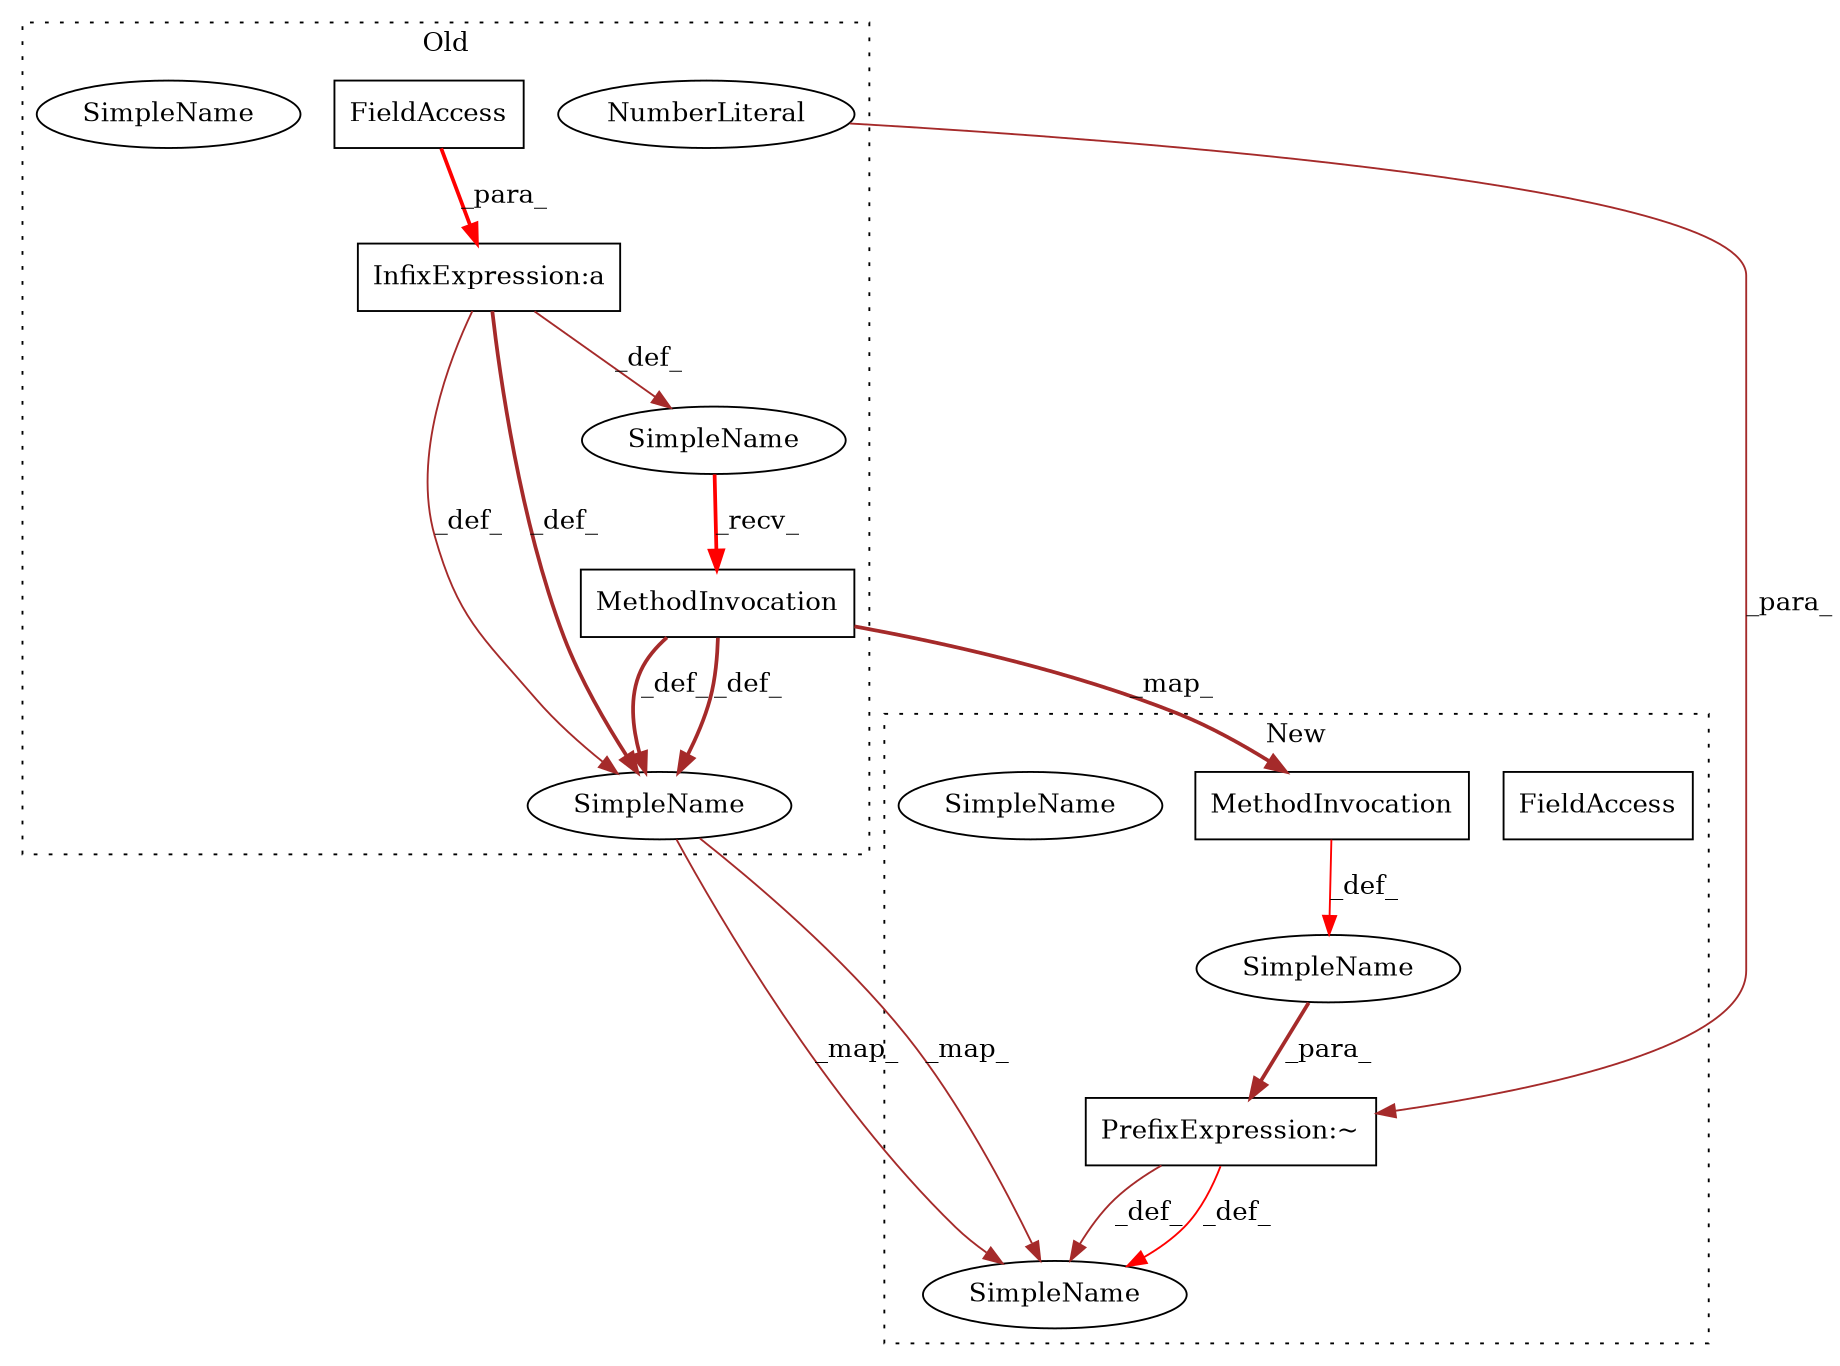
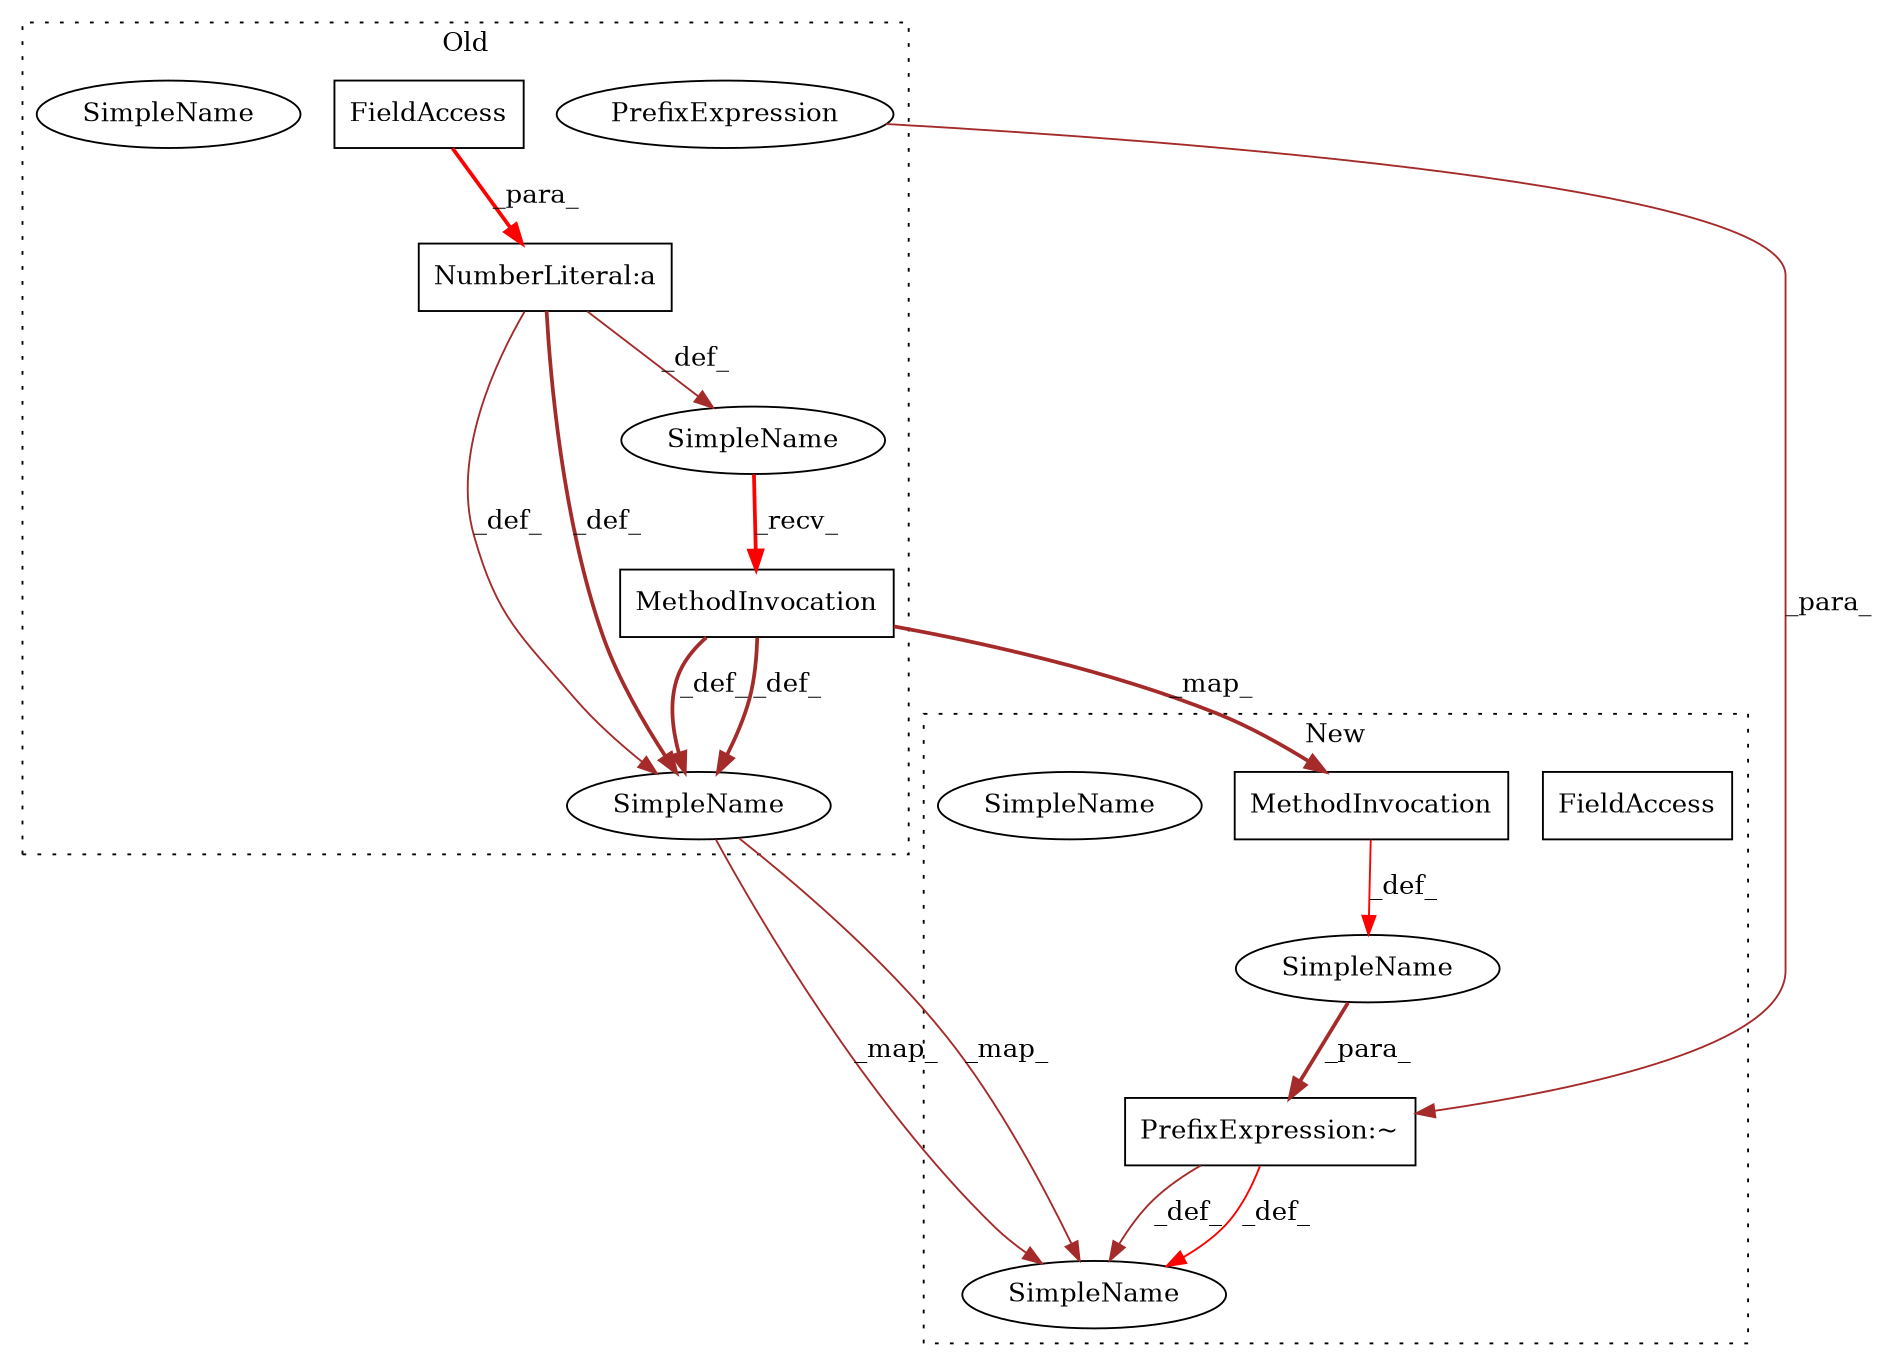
node "NumberLiteral": label "NumberLiteral" -> "PrefixExpression"
node "InfixExpression:a": label "InfixExpression:a" -> "NumberLiteral:a"
